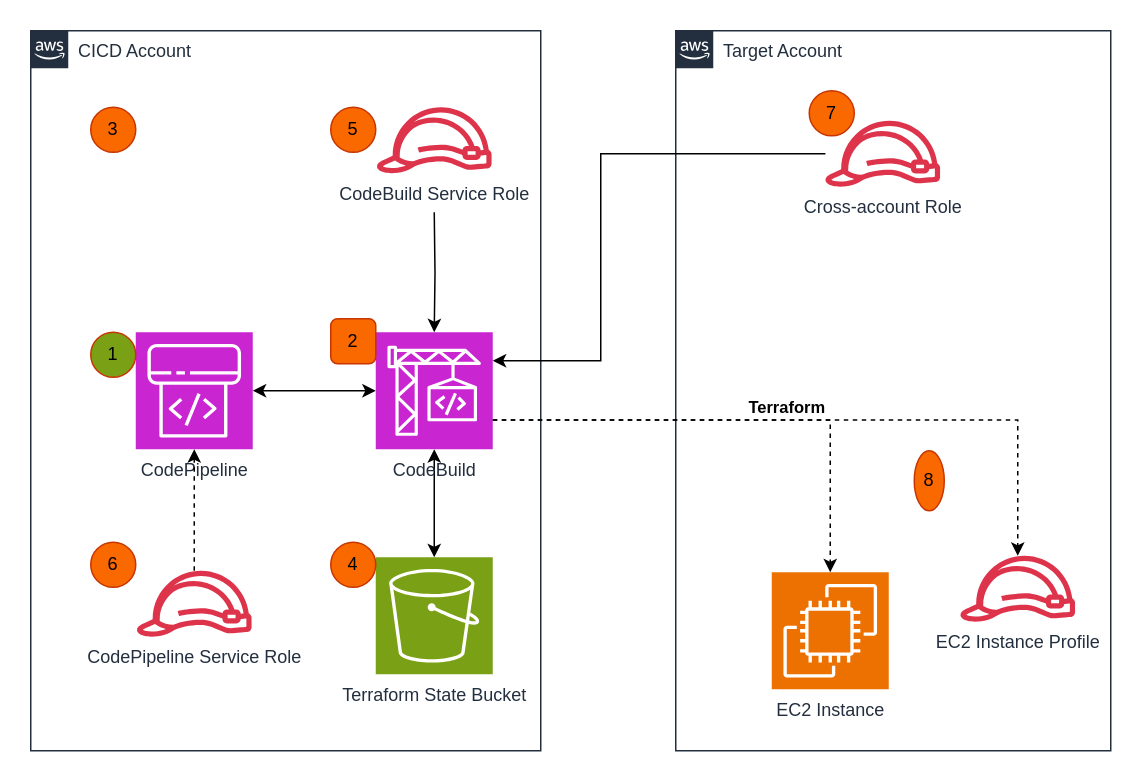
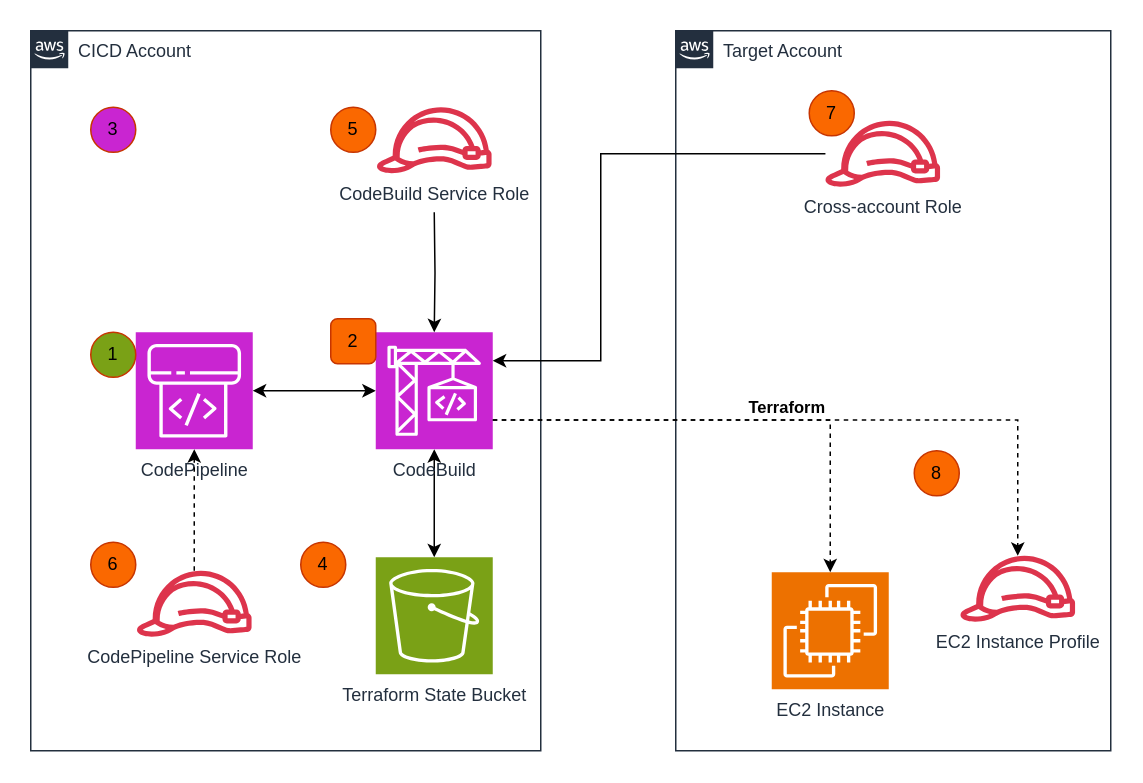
node "3": fillcolor #fa6800 -> #c925d1
node "8": size 30x60 -> 45x45
node "4": moved (353, 565) -> (323, 565)
